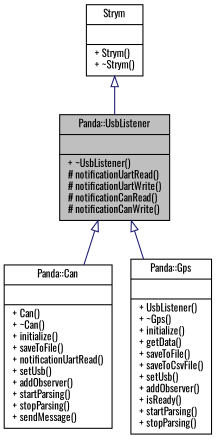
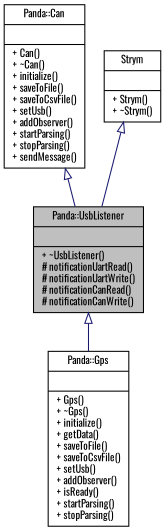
edge "Panda::Can" -> "Panda::UsbListener": reversed
node "Panda::Gps": text "+ UsbListener()" -> "+ Gps()"
node "Panda::Can": text "+ notificationUartRead()" -> "+ saveToCsvFile()"
